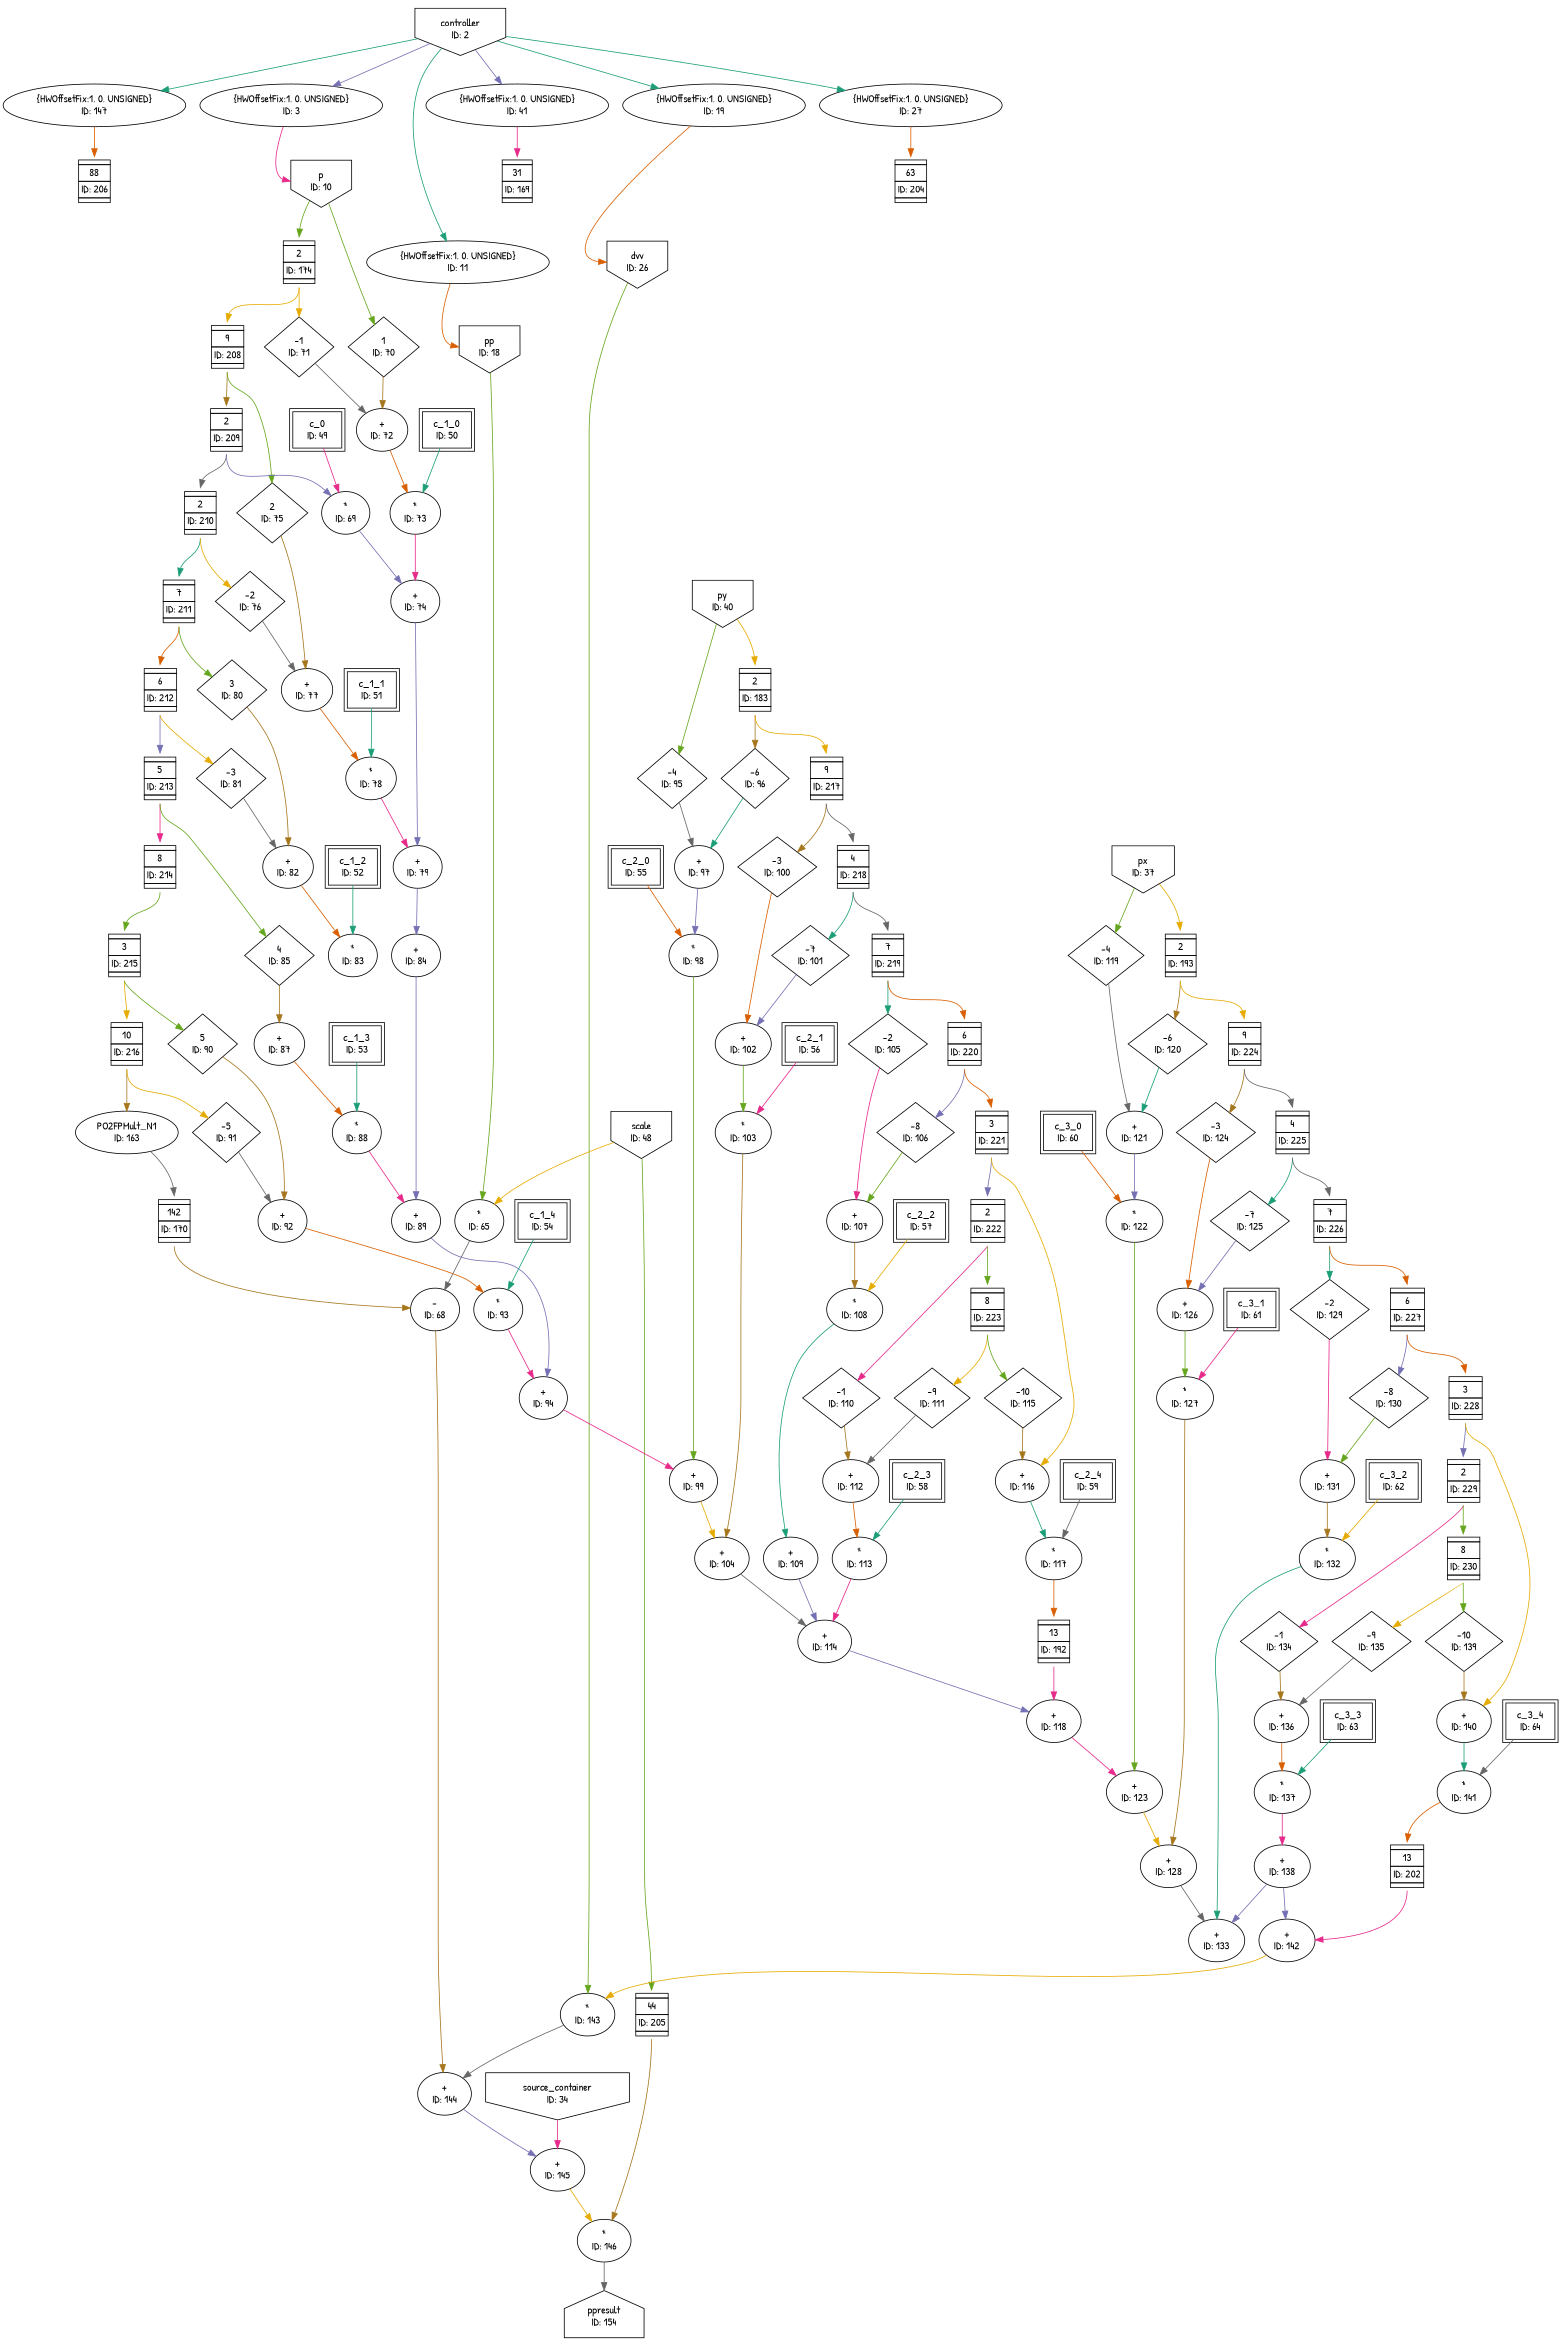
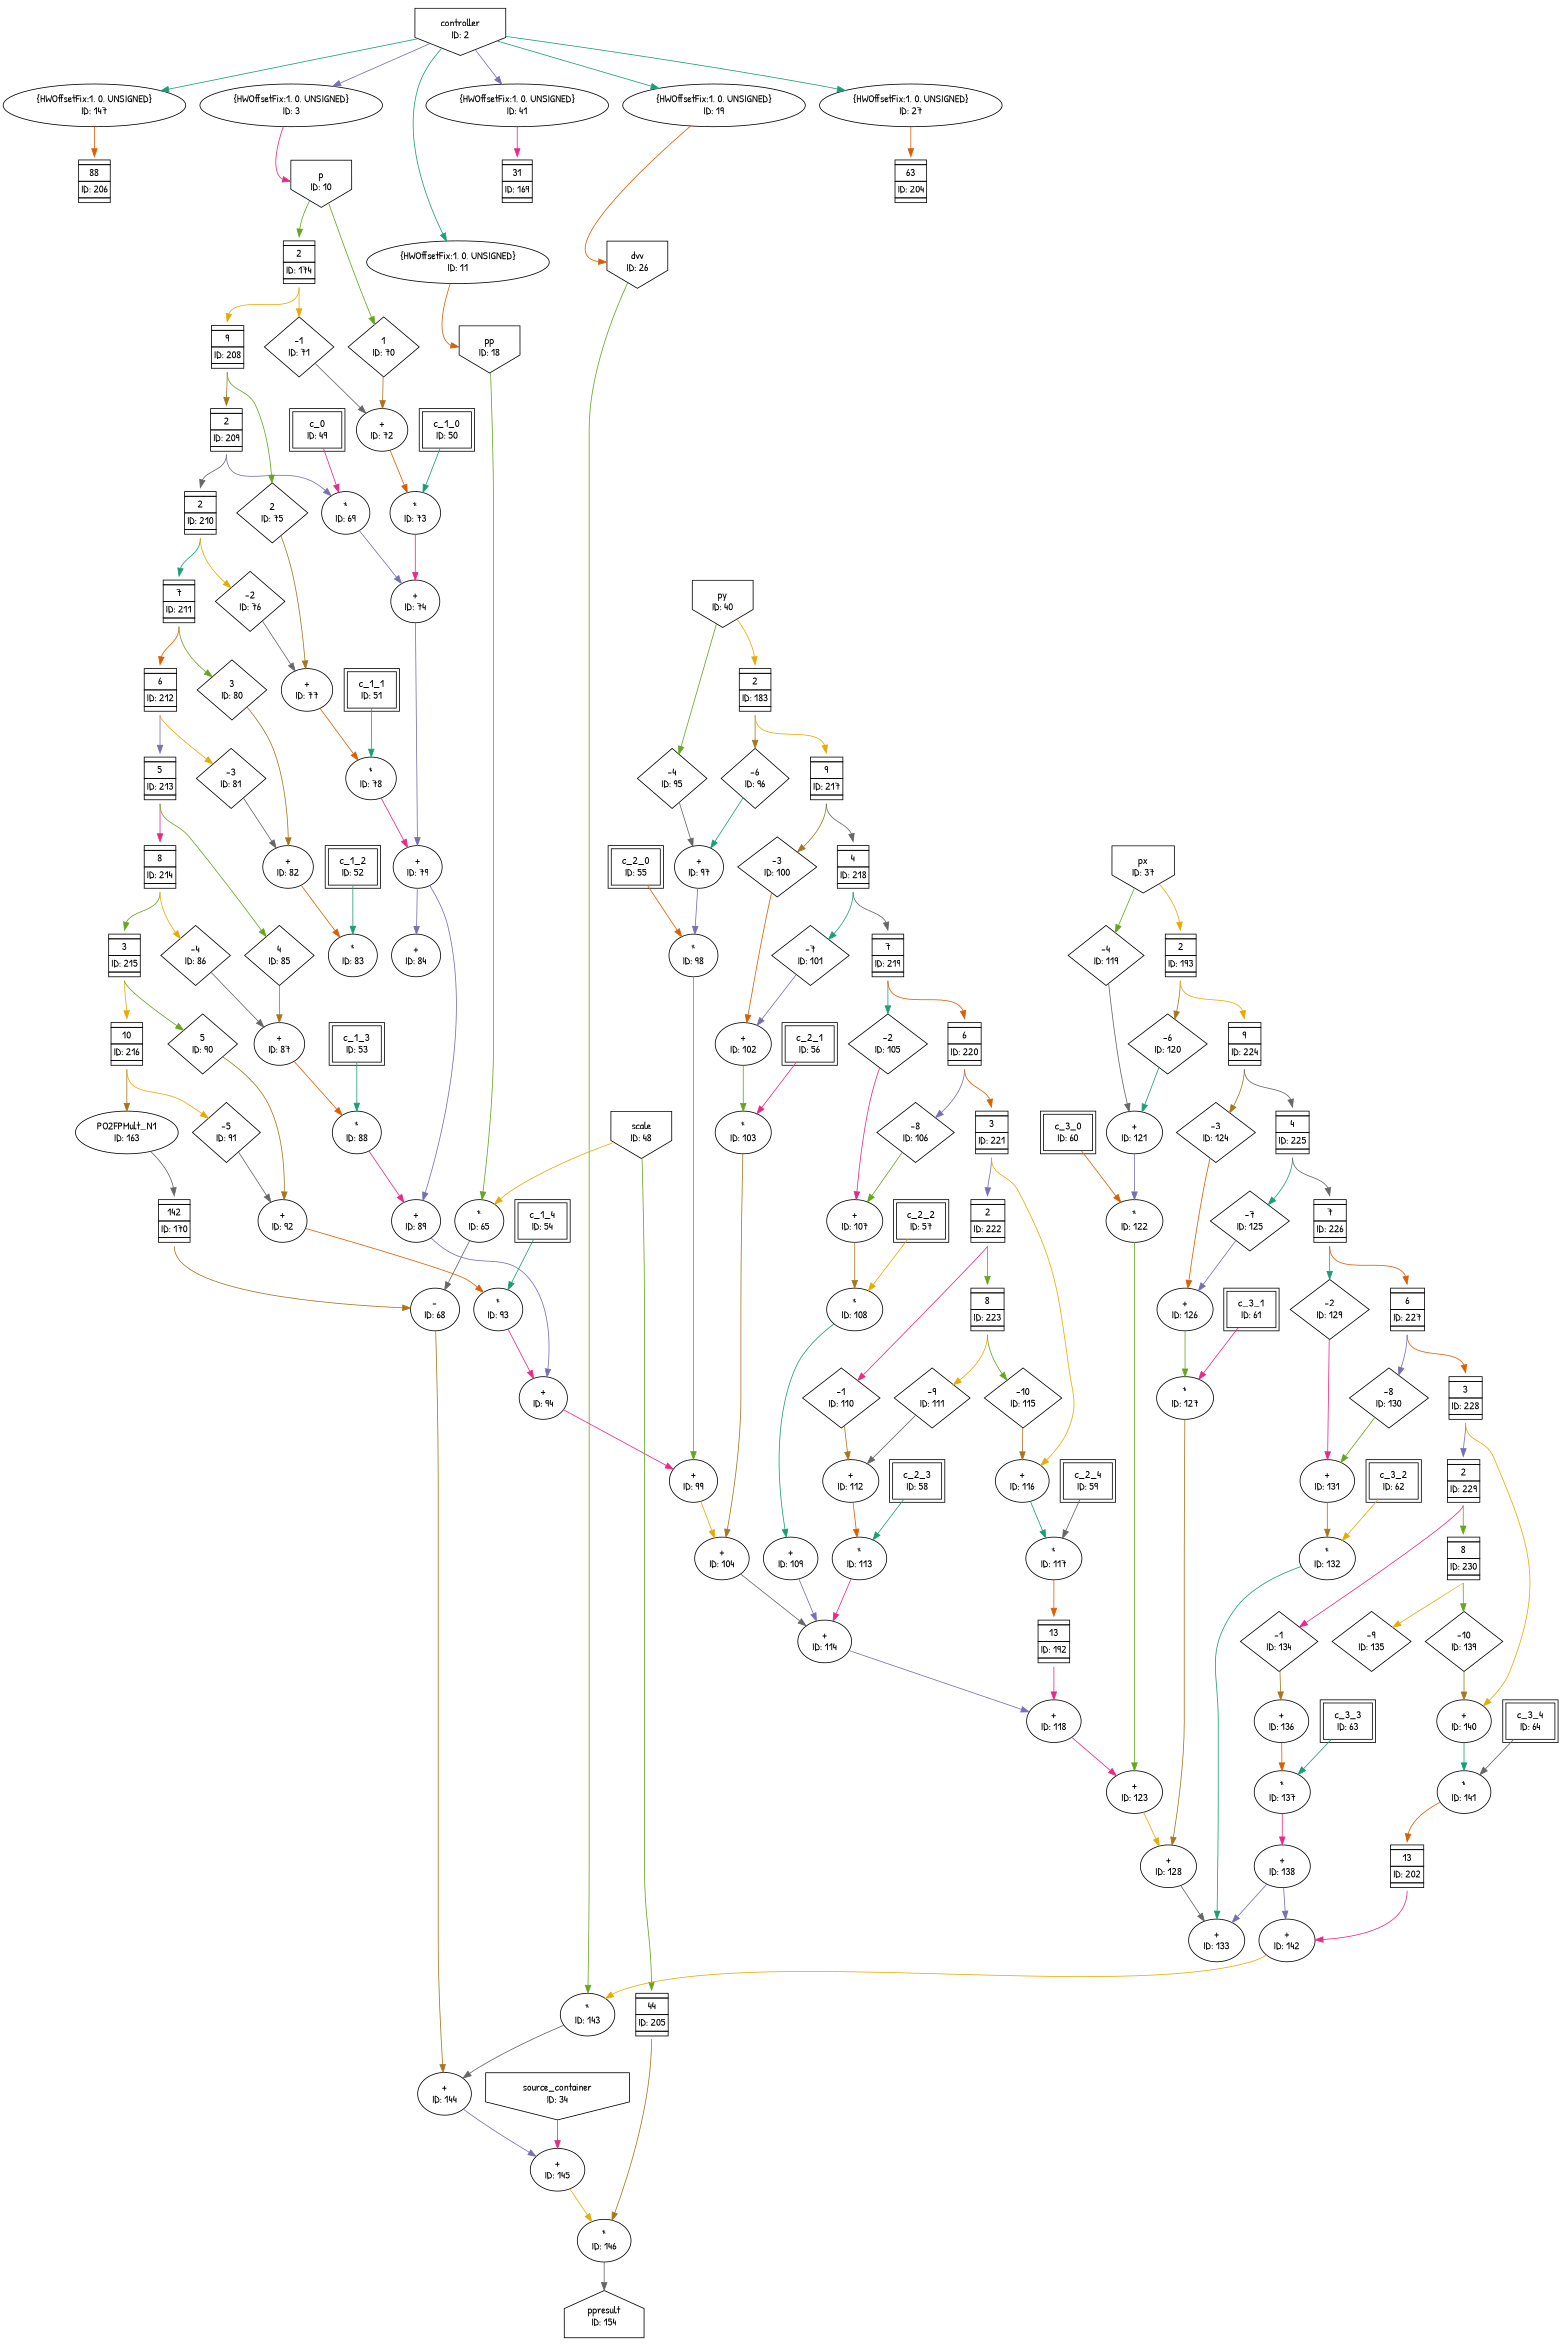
node "-4 ID: 86": added
edge "+ ID: 84" -> "+ ID: 89": now "+ ID: 79" -> "+ ID: 89"
edge "-9 ID: 135" -> "+ ID: 136": removed
